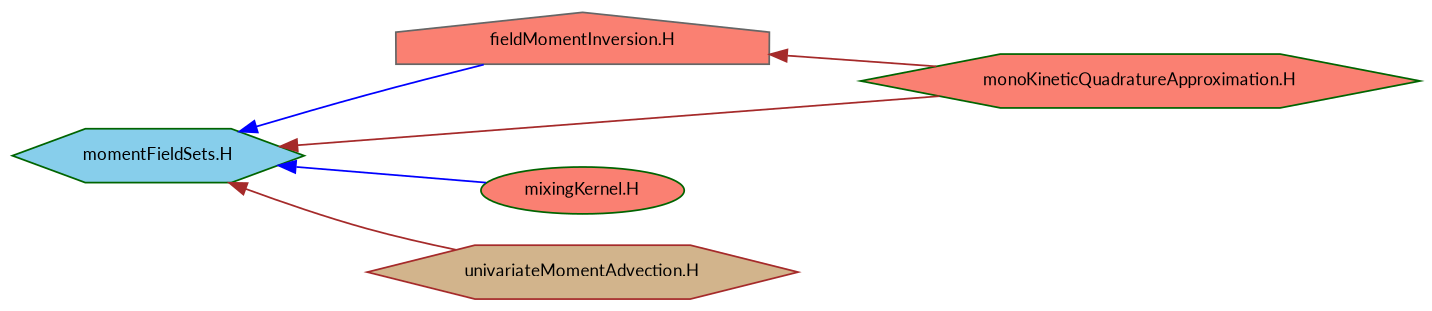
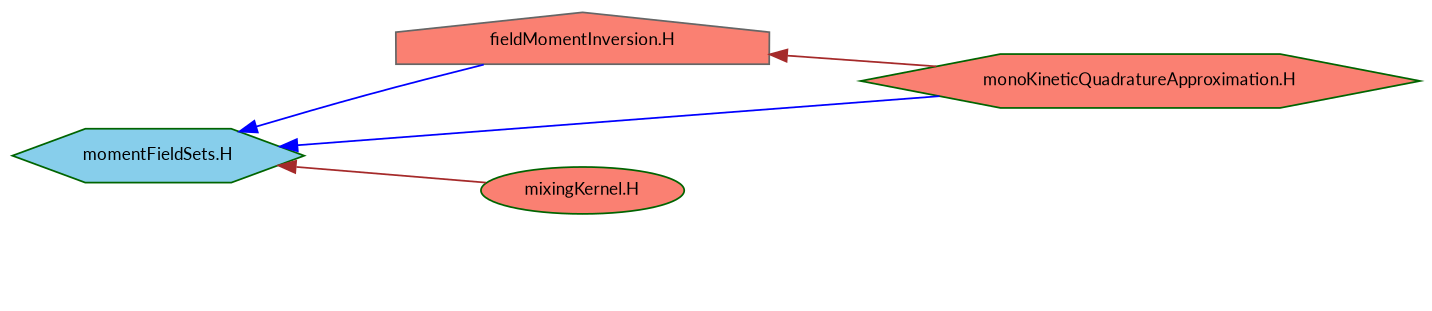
edge "monoKineticQuadratureApproximation.H" -> "momentFieldSets.H": color brown -> blue
edge "mixingKernel.H" -> "momentFieldSets.H": color blue -> brown
node "univariateMomentAdvection.H": removed
